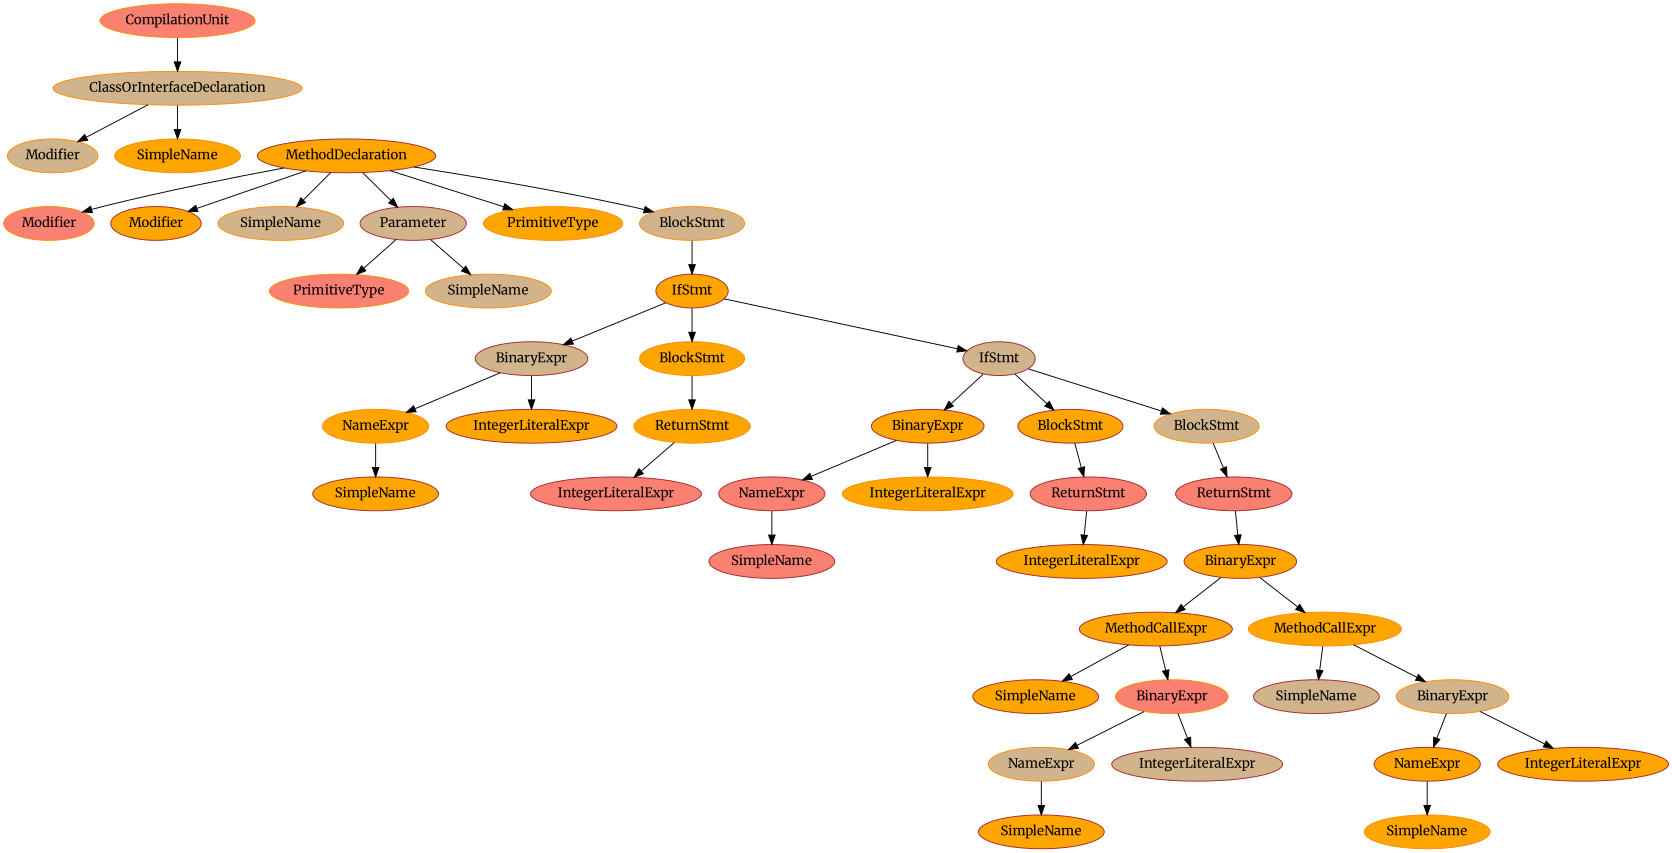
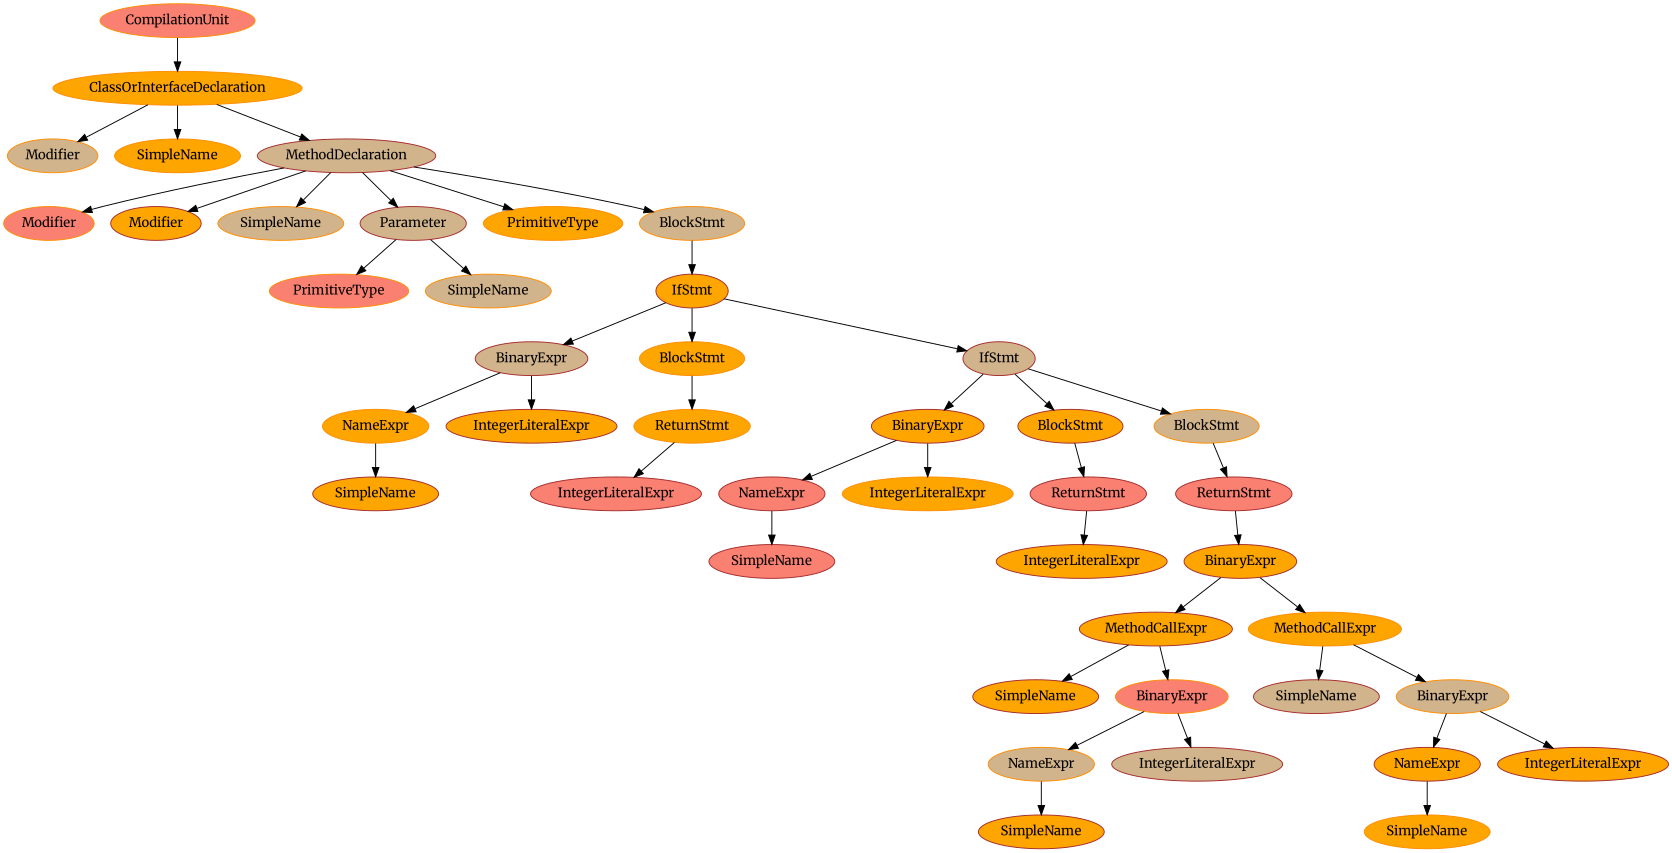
node "ClassOrInterfaceDeclaration": fillcolor tan -> orange
edge "ClassOrInterfaceDeclaration" -> "MethodDeclaration": added
node "MethodDeclaration": fillcolor orange -> tan
